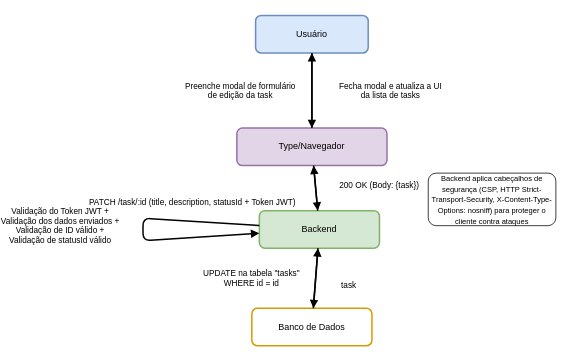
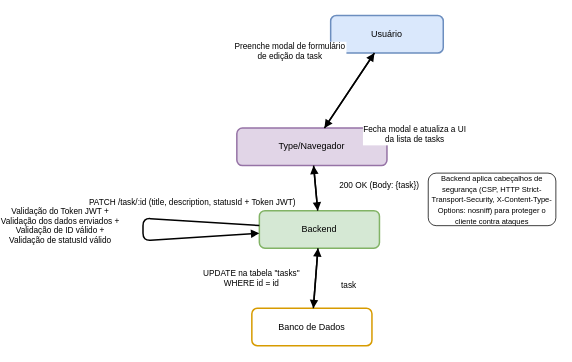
node "Usuário": moved (312, 34) -> (387, 34)
